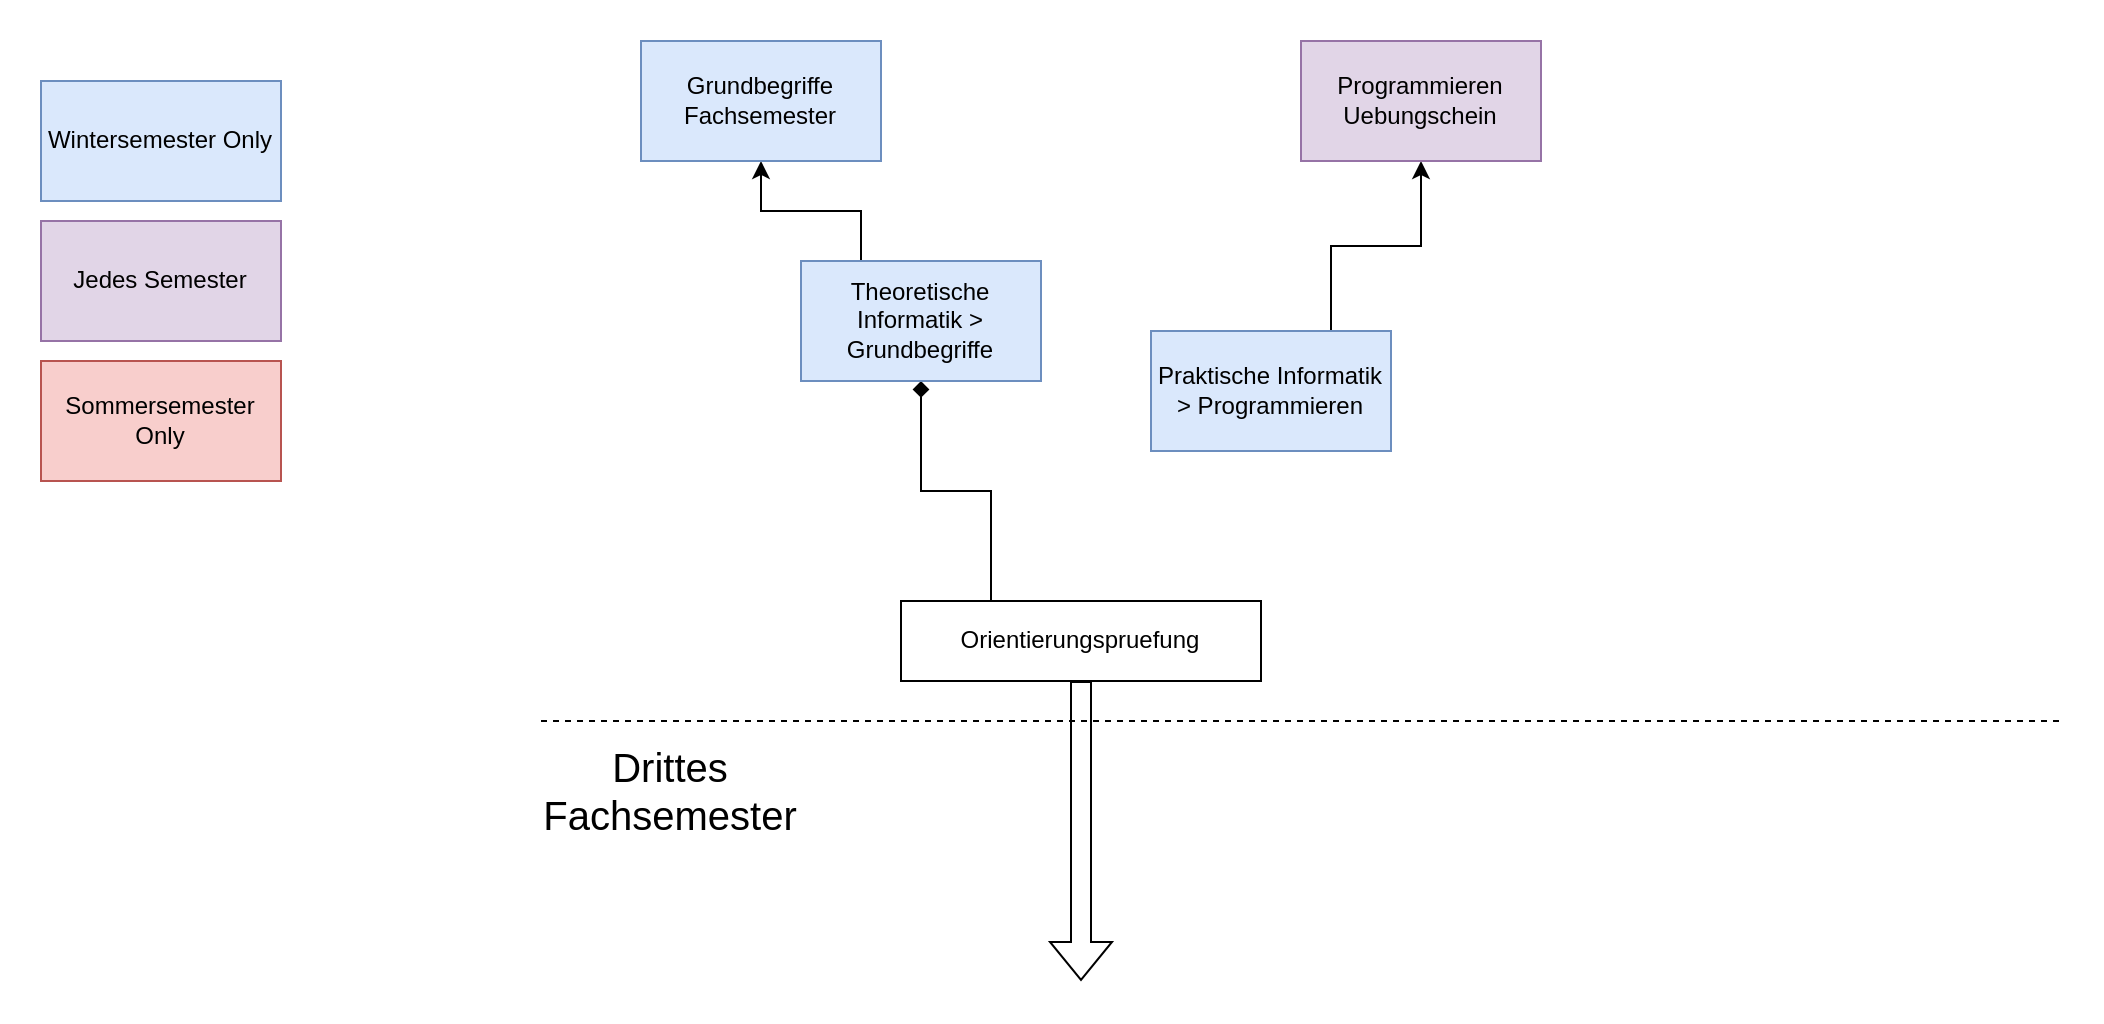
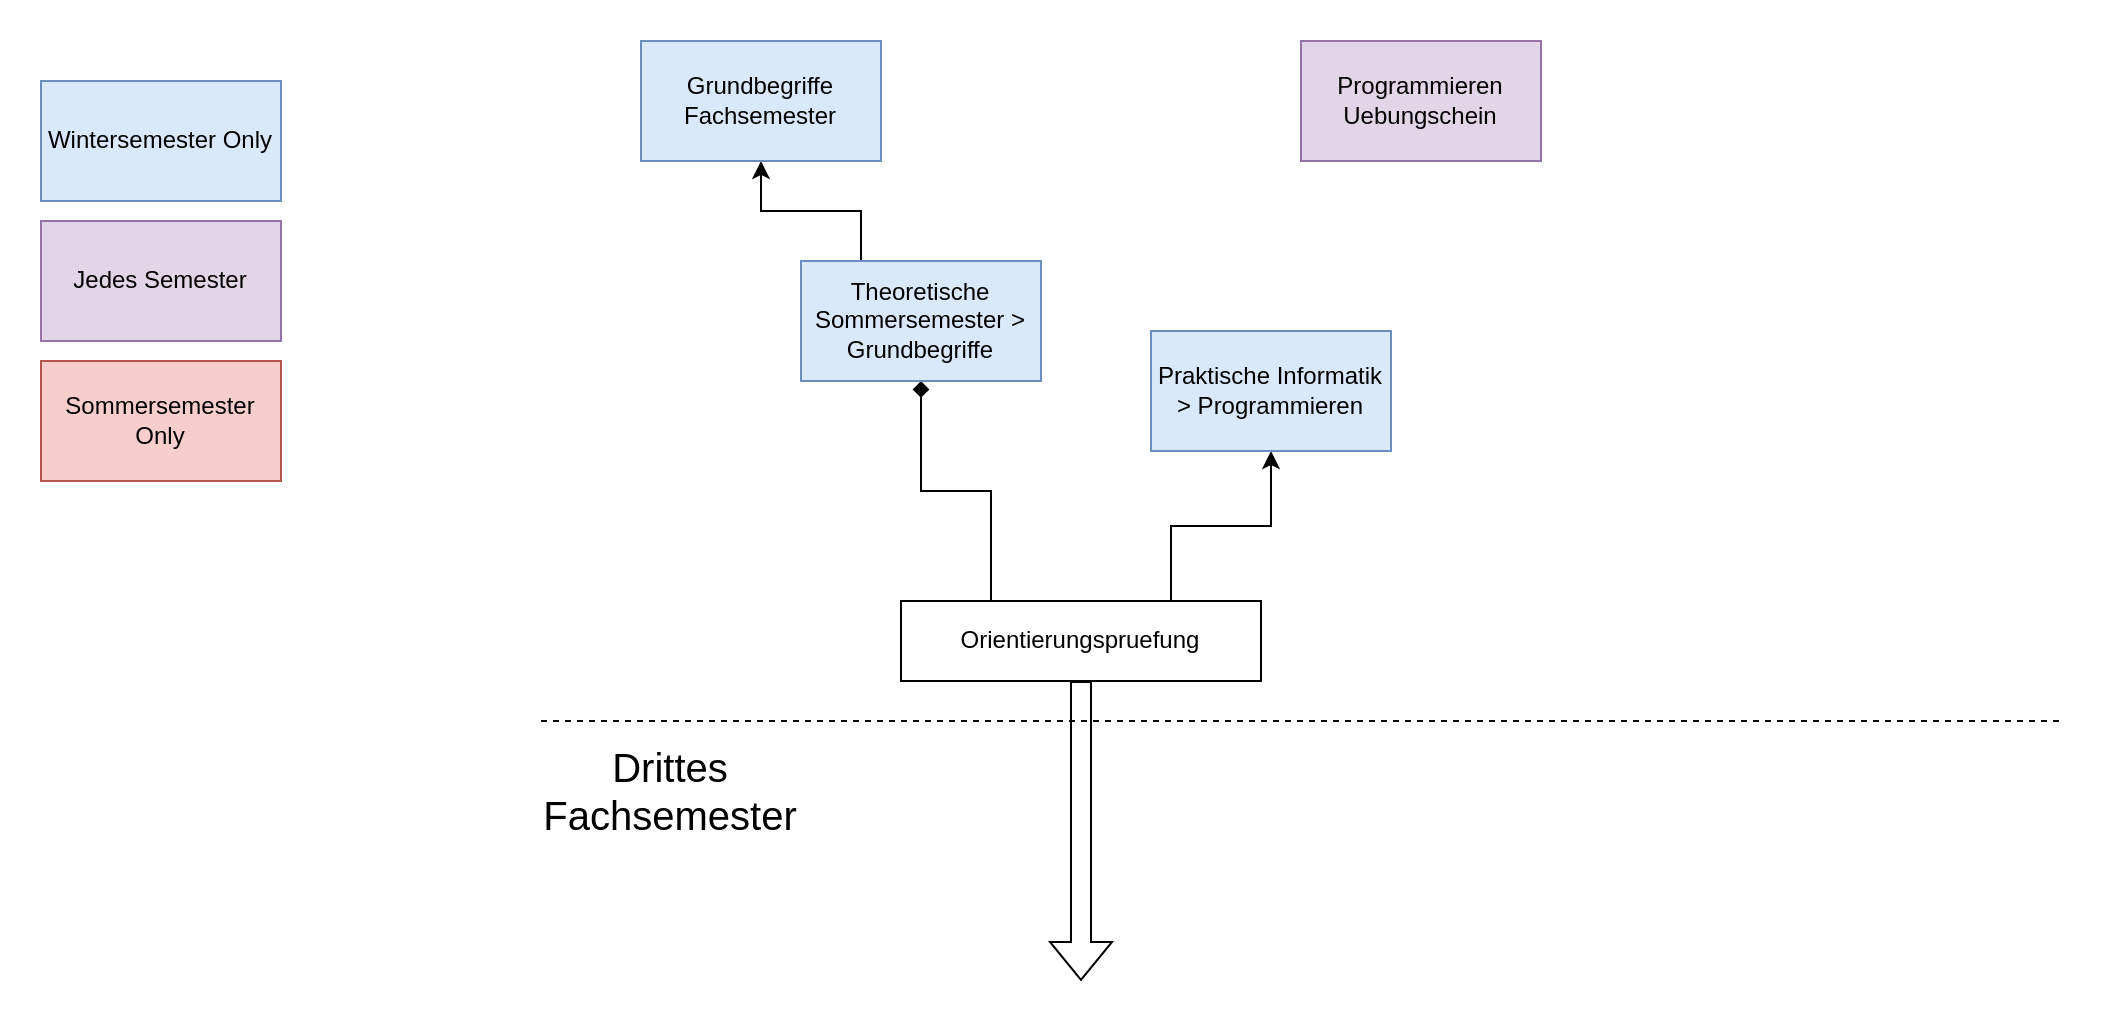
edge "Praktische Informatik > Programmieren" -> "Programmieren Uebungschein": removed
node "Theoretische Informatik > Grundbegriffe": label "Theoretische Informatik > Grundbegriffe" -> "Theoretische Sommersemester > Grundbegriffe"
edge "Orientierungspruefung" -> "Praktische Informatik > Programmieren": added
